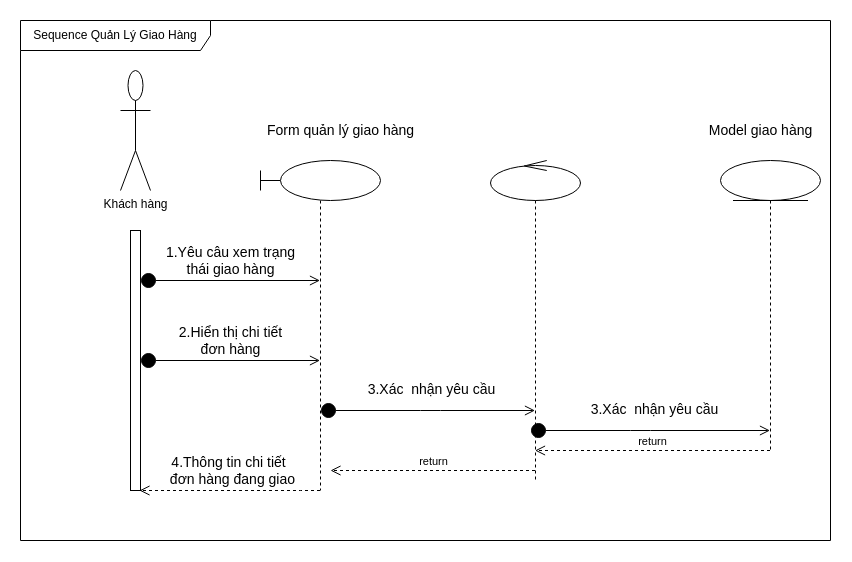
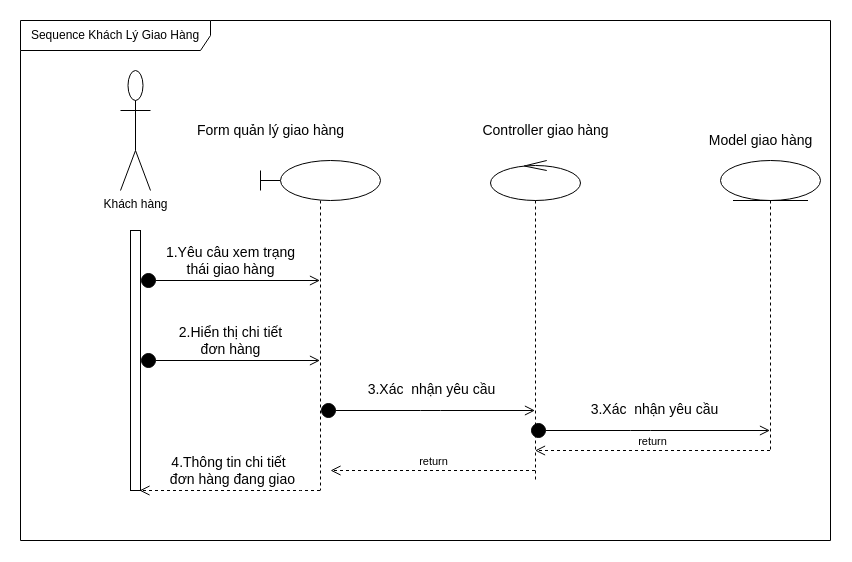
node "Sequence Quản Lý Giao Hàng": label "Sequence Quản Lý Giao Hàng" -> "Sequence Khách Lý Giao Hàng"
node "Form quản lý giao hàng": moved (341, 131) -> (271, 131)
node "Controller giao hàng": added
node "Model giao hàng": moved (761, 131) -> (761, 141)
